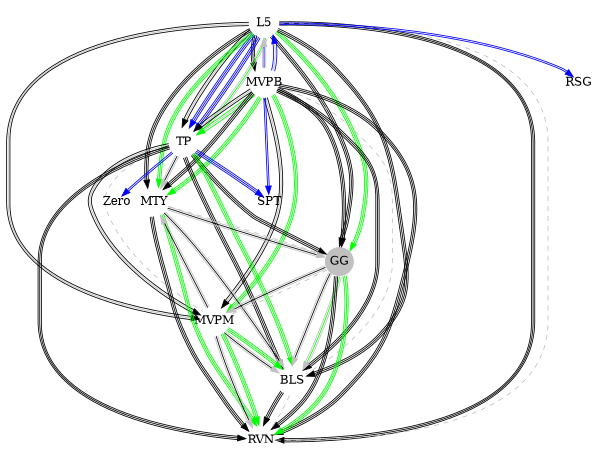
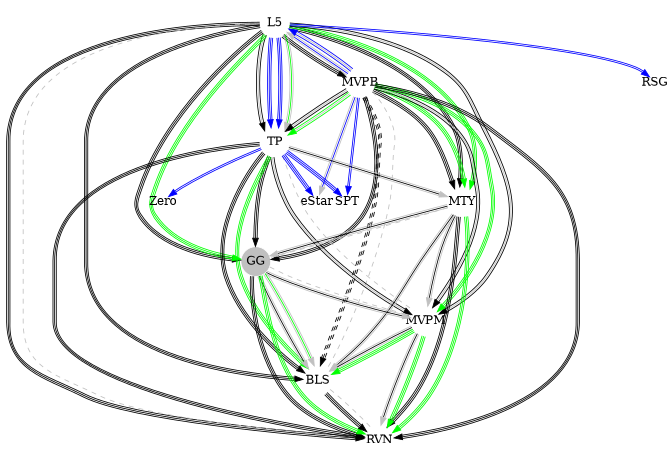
node "eStar": added
edge "MVPB" -> "BLS": style solid -> dashed
edge "MVPM" -> "MTY": reversed
